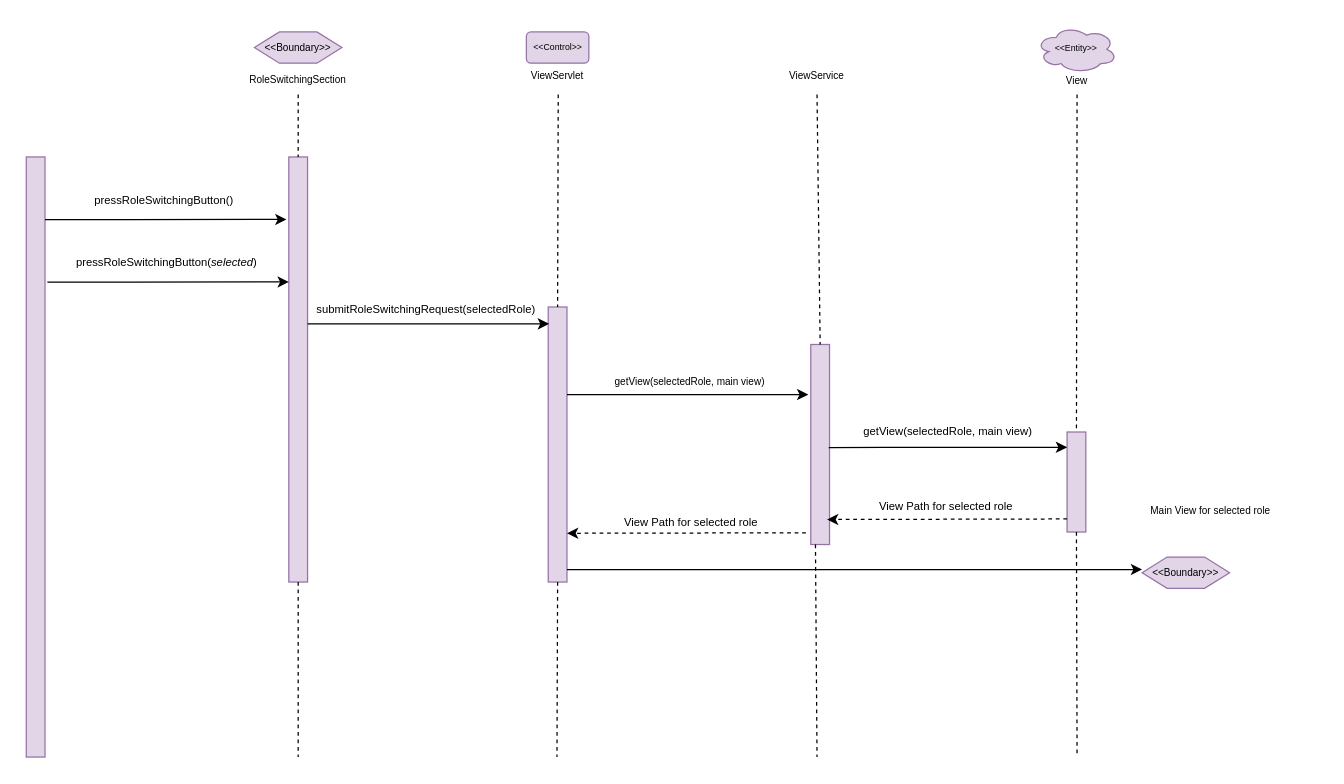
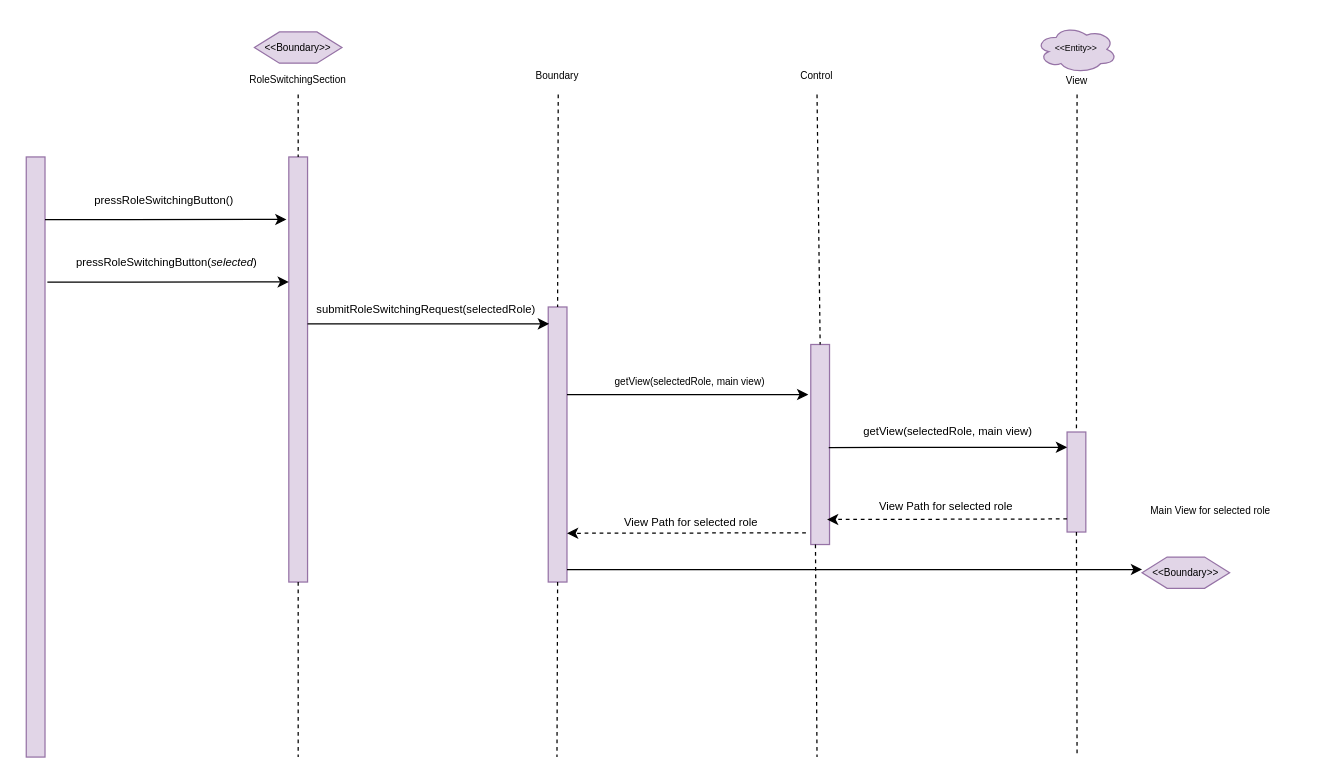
node "<<Control>>": removed
node "ViewServlet": label "ViewServlet" -> "Boundary"
node "ViewService": label "ViewService" -> "Control"
